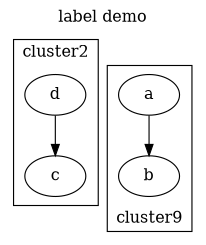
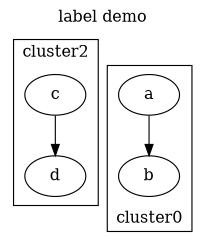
edge "d" -> "c": reversed
cluster "cluster9": label "cluster9" -> "cluster0"
